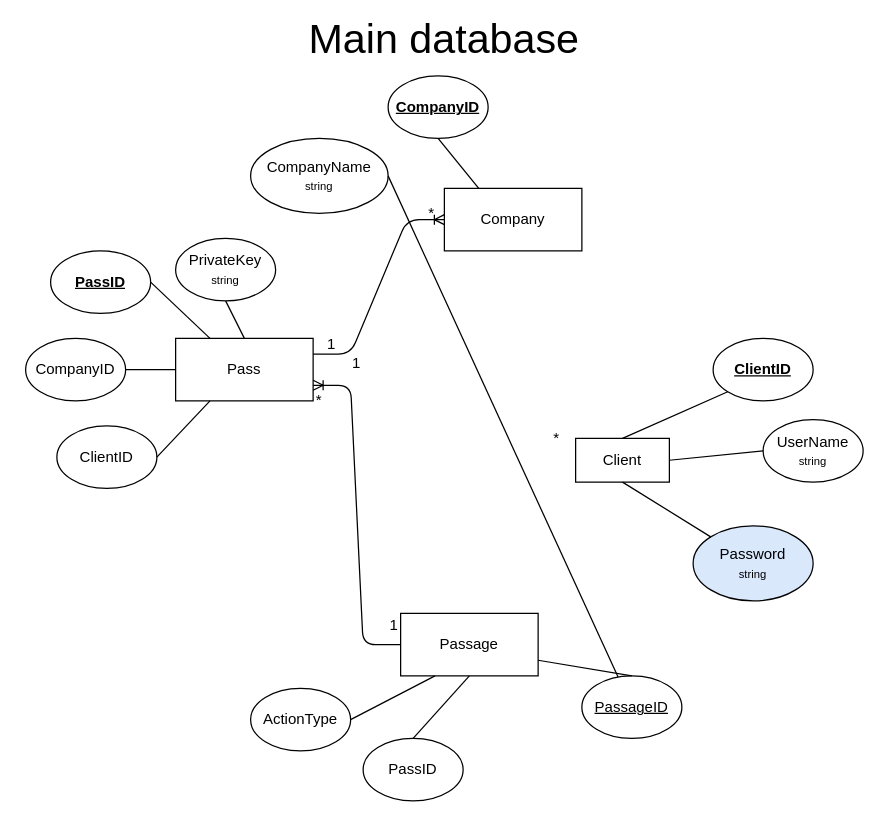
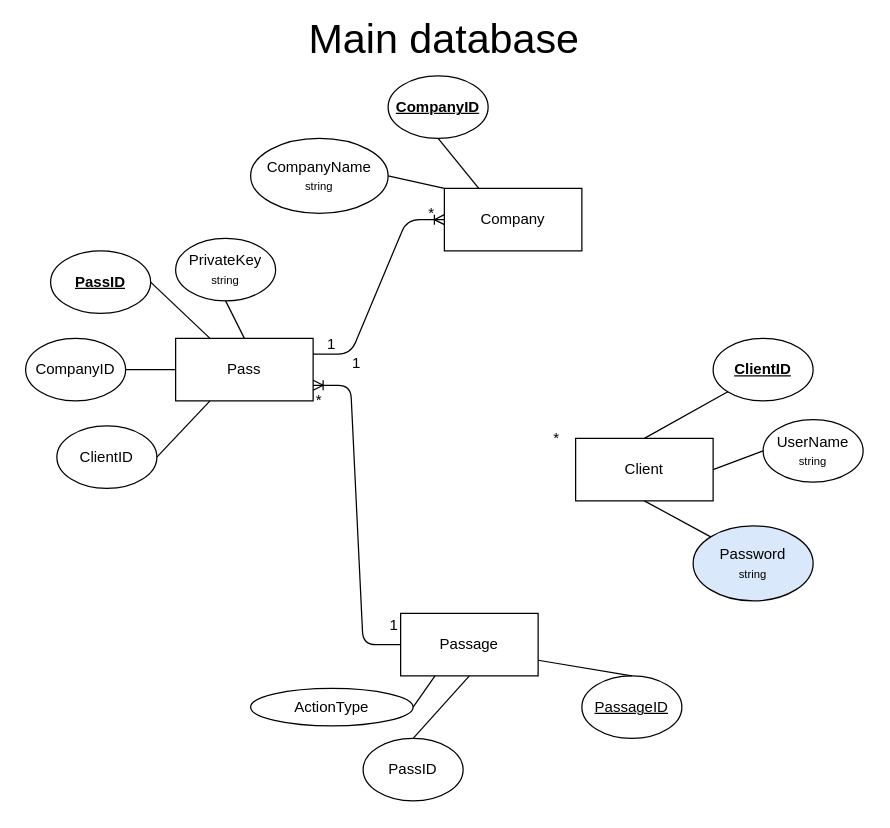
edge "CompanyName string" -- "PassageID": now "CompanyName string" -- "Company"
node "Client": size 94x44 -> 138x63
node "ActionType": size 100x63 -> 163x38
